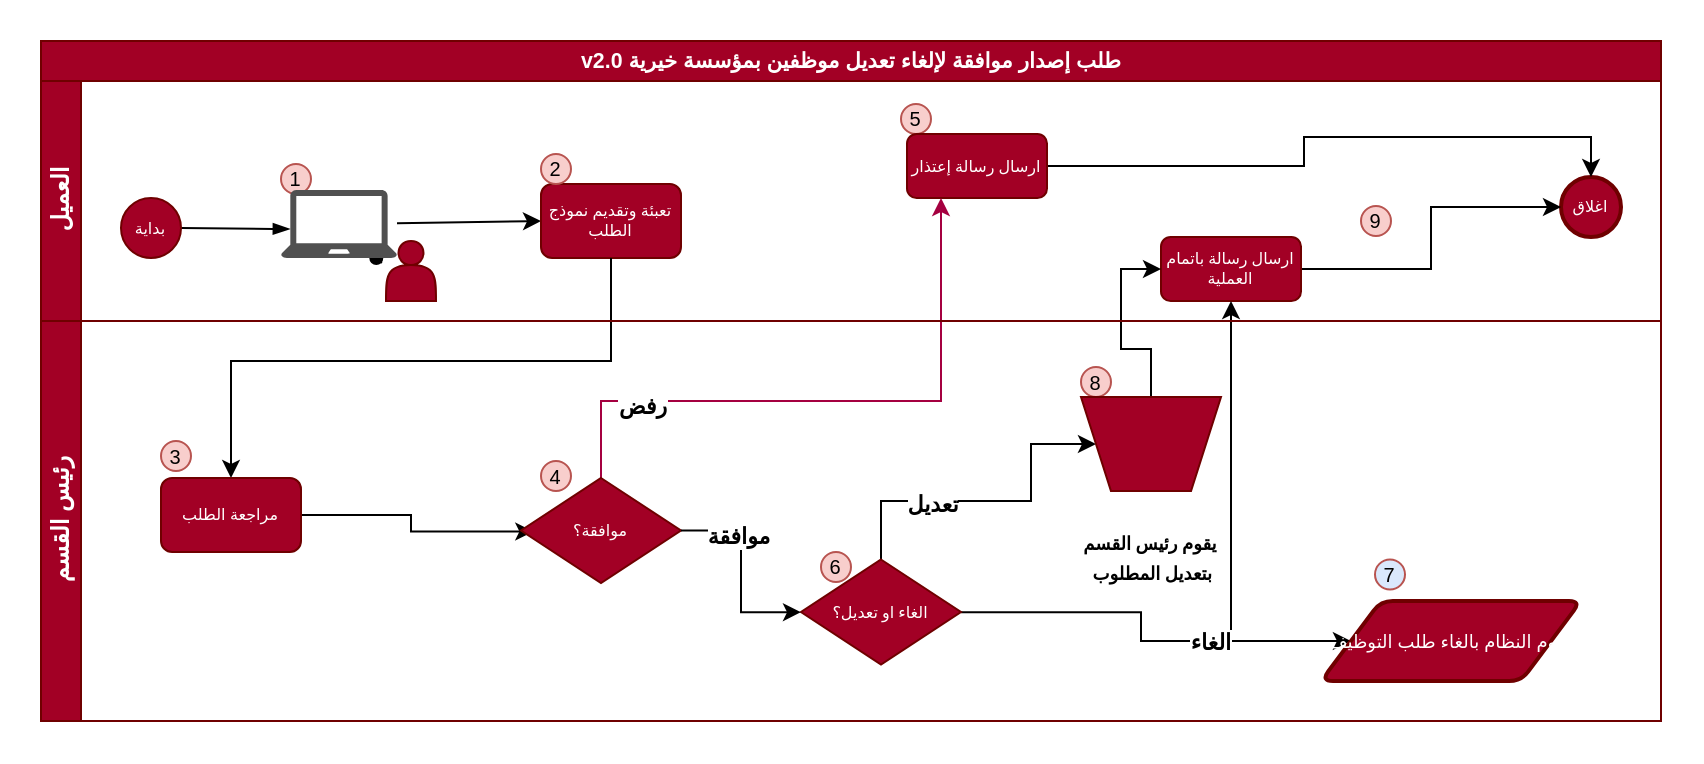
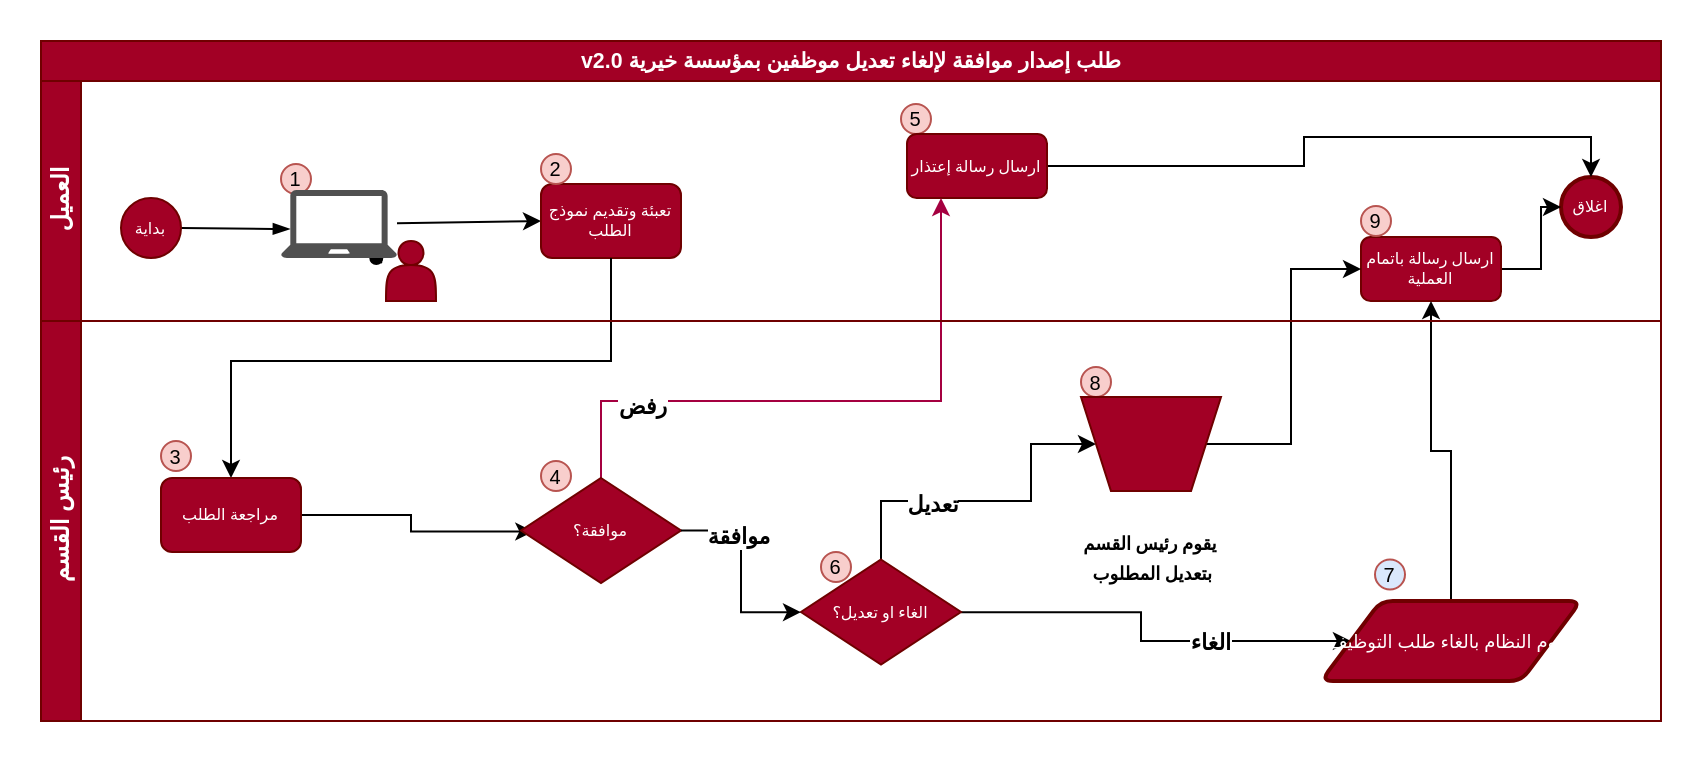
node "ارسال رسالة باتمام العملية": moved (1231, 269) -> (1431, 269)
